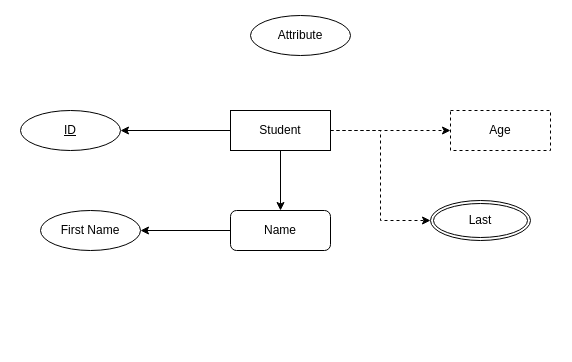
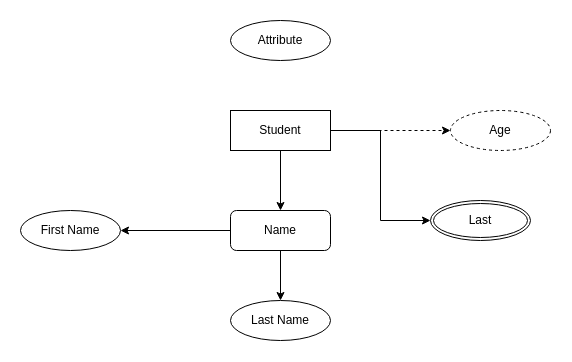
node "Attribute": moved (301, 36) -> (281, 41)
node "ID": removed
edge "Student" -> "ID": removed
node "Age": shape rectangle -> ellipse
edge "Student" -> "Last": style dashed -> solid
node "First Name": moved (91, 231) -> (71, 231)
edge "Name" -> "Last Name": added
node "Last Name": added
